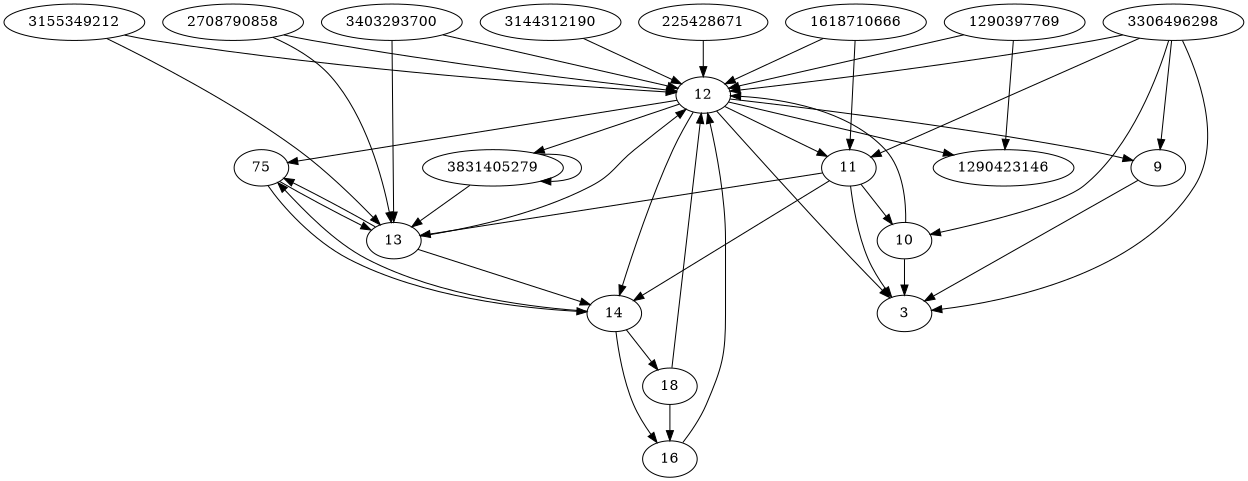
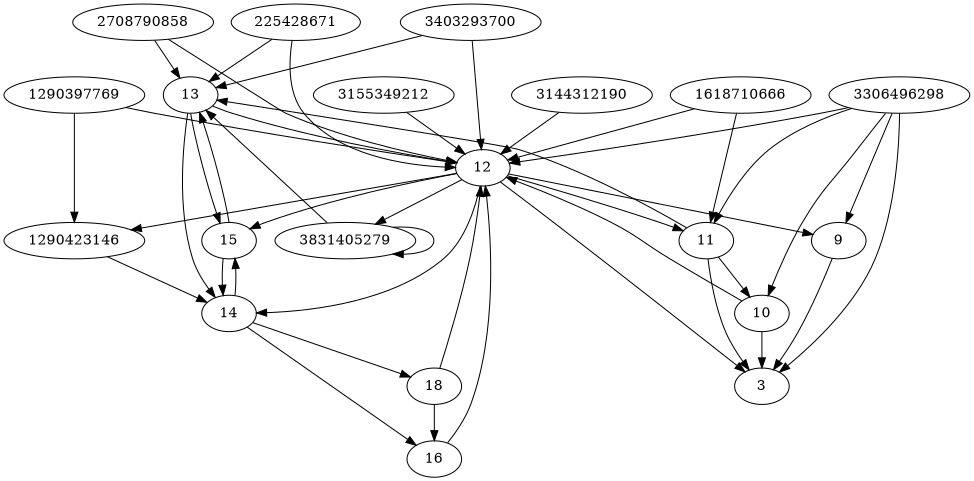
edge "3155349212" -> "13": now "225428671" -> "13"
node "75": label "75" -> "15"
edge "11" -> "14": now "1290423146" -> "14"
